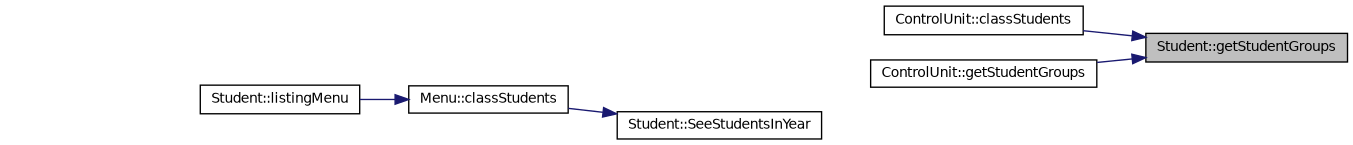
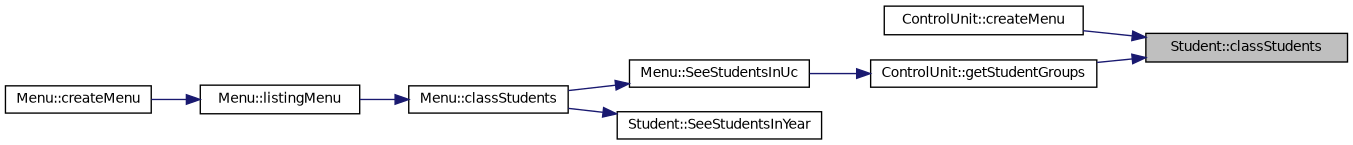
node "ControlUnit::classStudents": label "ControlUnit::classStudents" -> "ControlUnit::createMenu"
node "Student::getStudentGroups": label "Student::getStudentGroups" -> "Student::classStudents"
node "Menu::SeeStudentsInUc": added
node "Menu::createMenu": added
node "Student::listingMenu": label "Student::listingMenu" -> "Menu::listingMenu"
